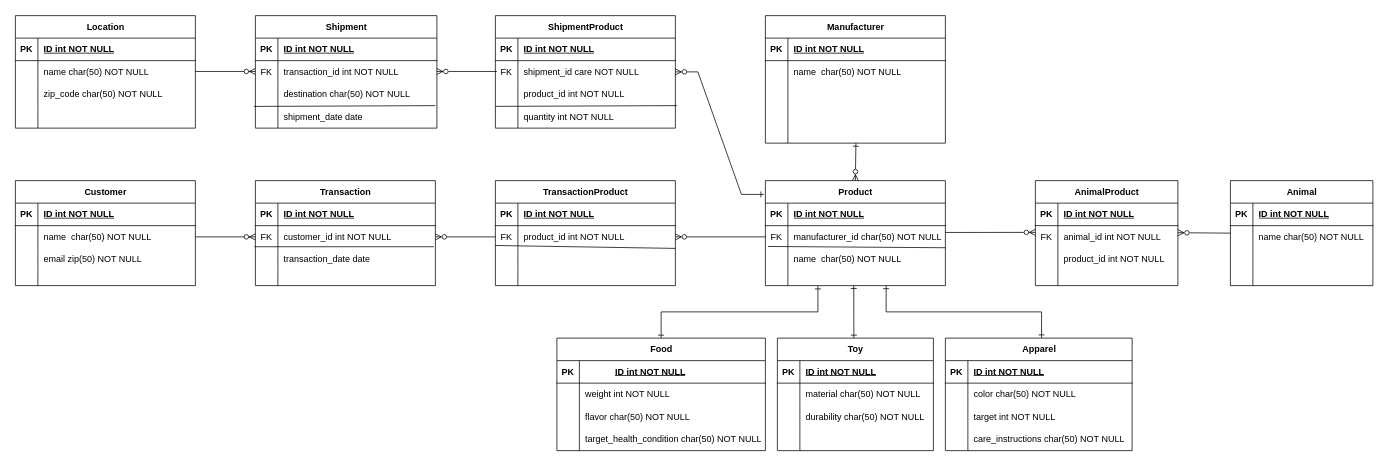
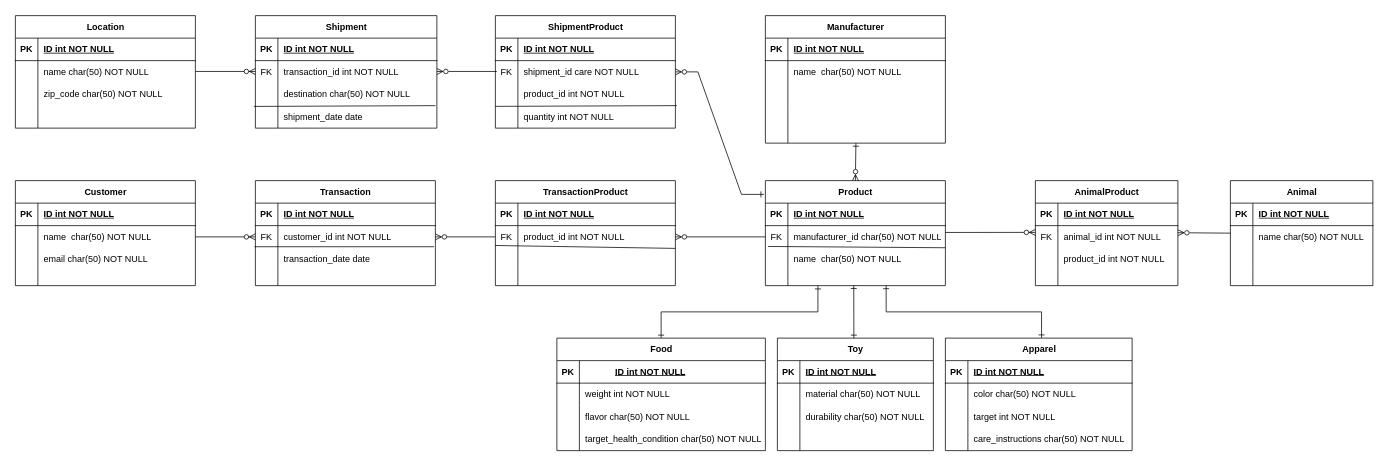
node "email zip(50) NOT NULL": label "email zip(50) NOT NULL" -> "email char(50) NOT NULL"
